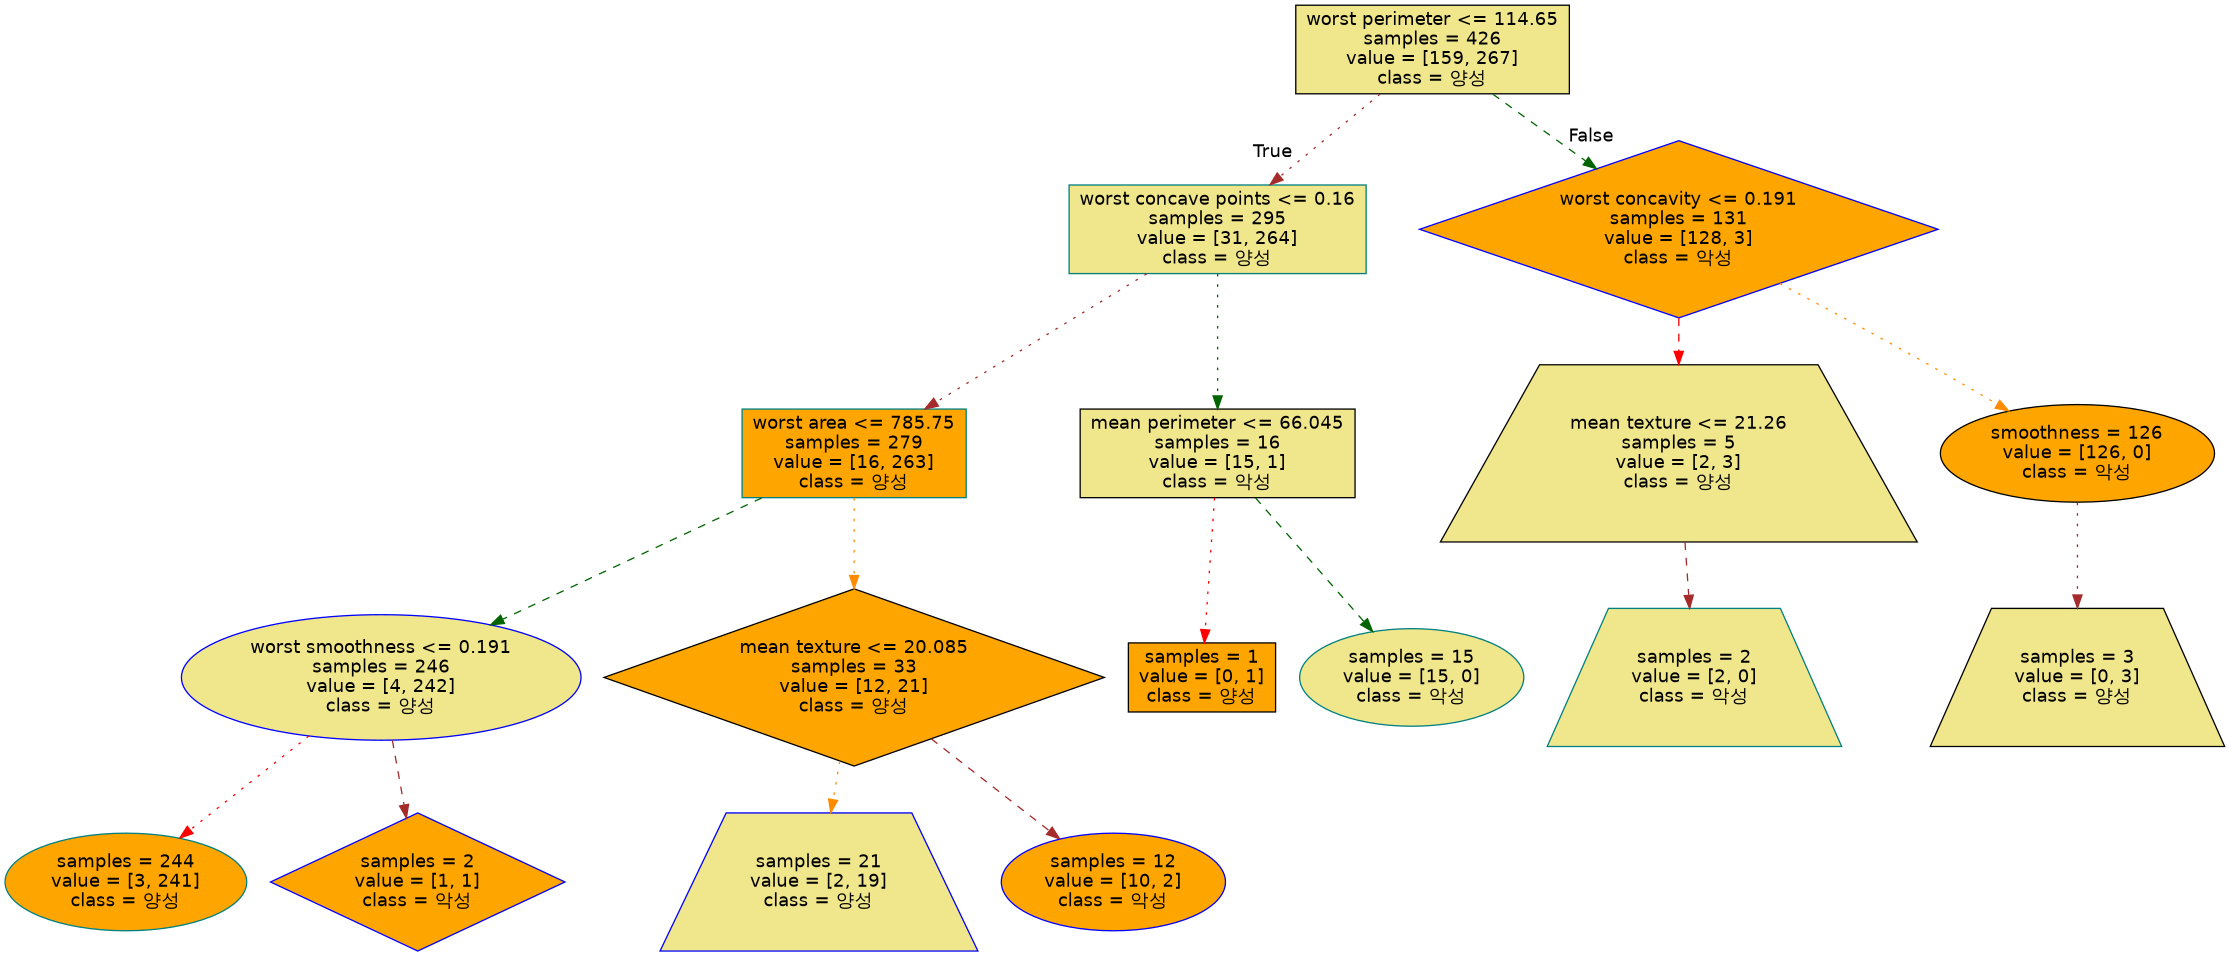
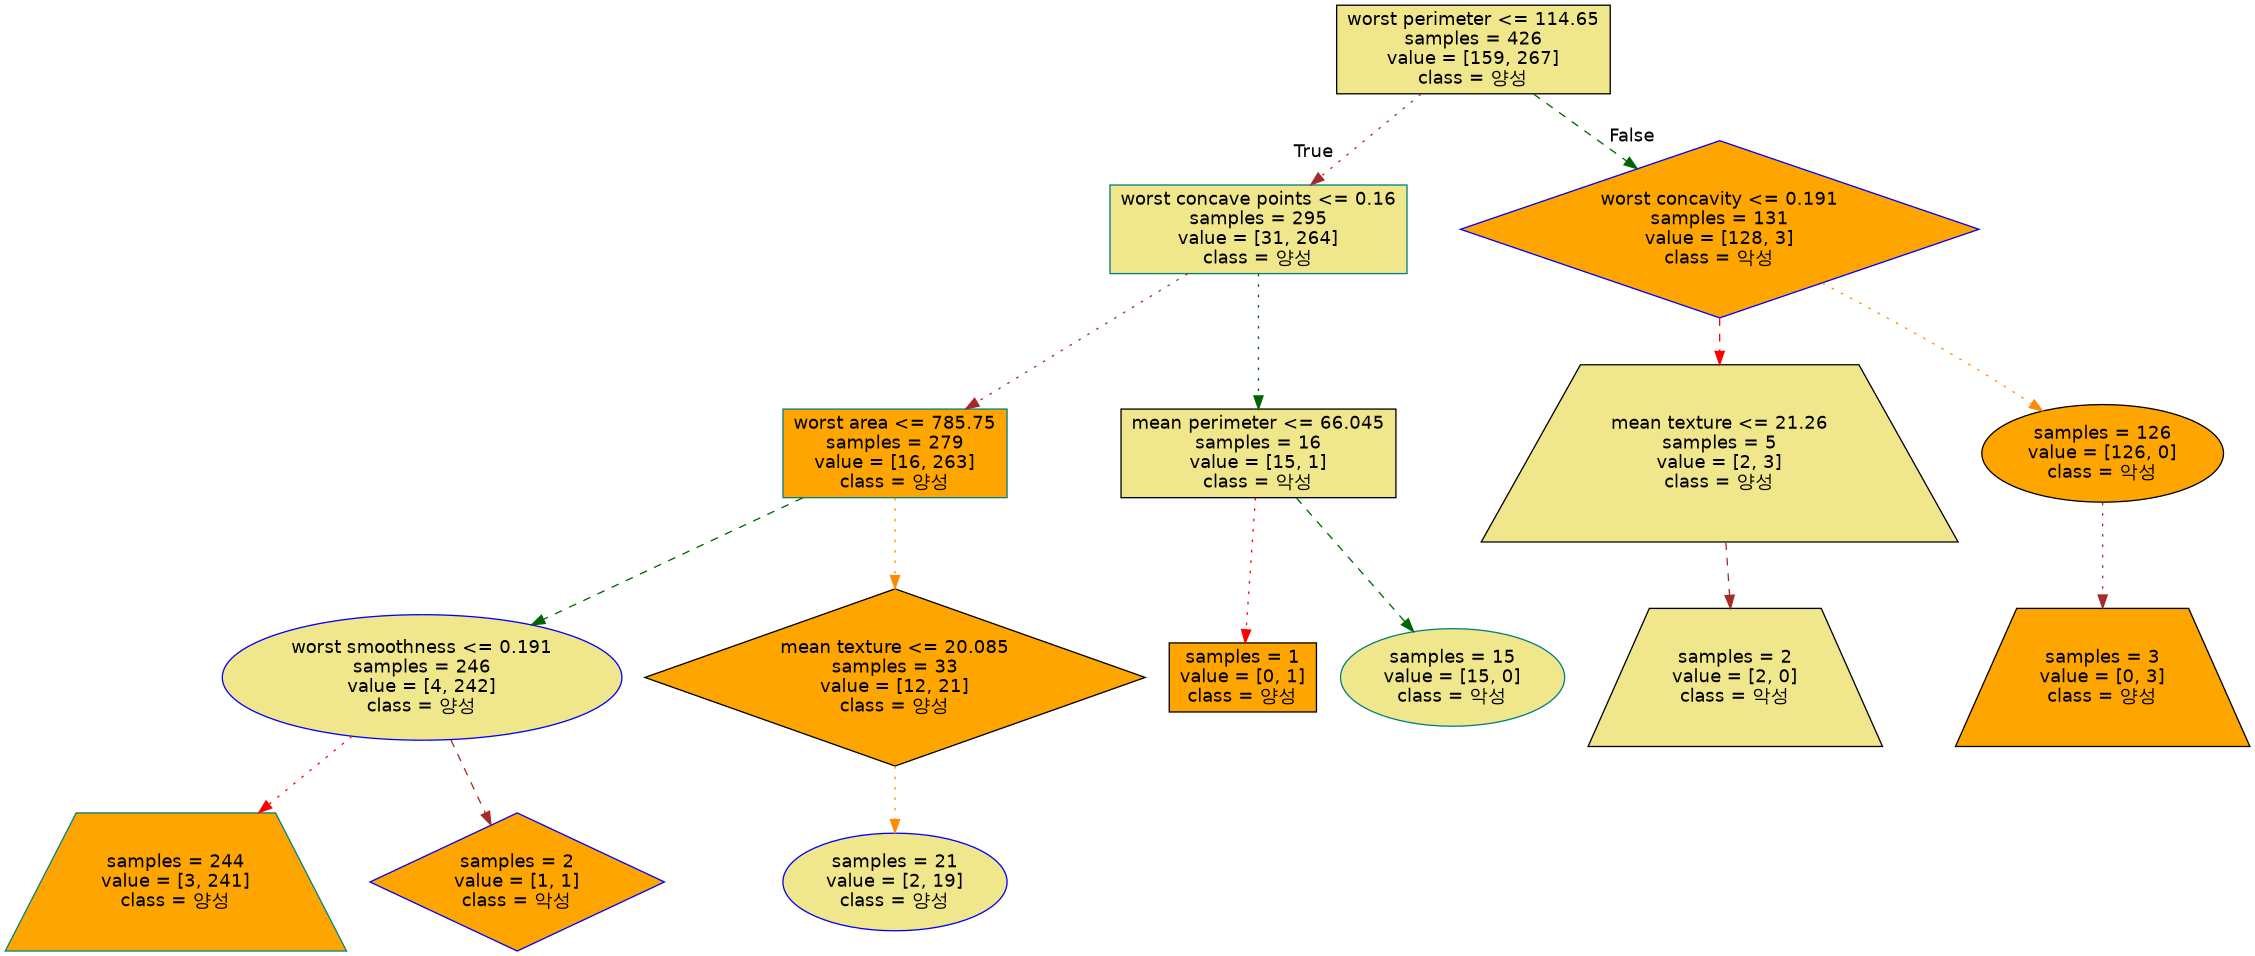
node "smoothness = 126 value = [126, 0] class = 악성": label "smoothness = 126 value = [126, 0] class = 악성" -> "samples = 126 value = [126, 0] class = 악성"
node "samples = 2 value = [2, 0] class = 악성": color teal -> black
node "samples = 3 value = [0, 3] class = 양성": fillcolor khaki -> orange
node "samples = 244 value = [3, 241] class = 양성": shape ellipse -> trapezium
node "samples = 21 value = [2, 19] class = 양성": shape trapezium -> ellipse
node "samples = 12 value = [10, 2] class = 악성": removed
